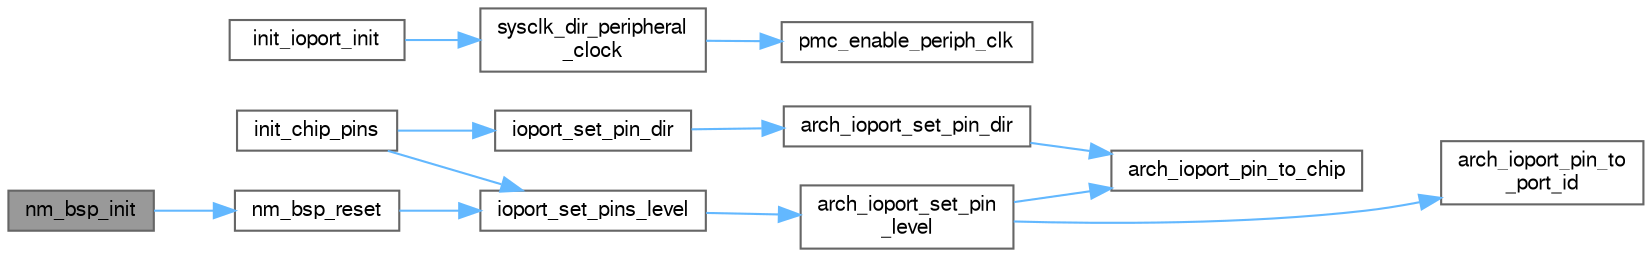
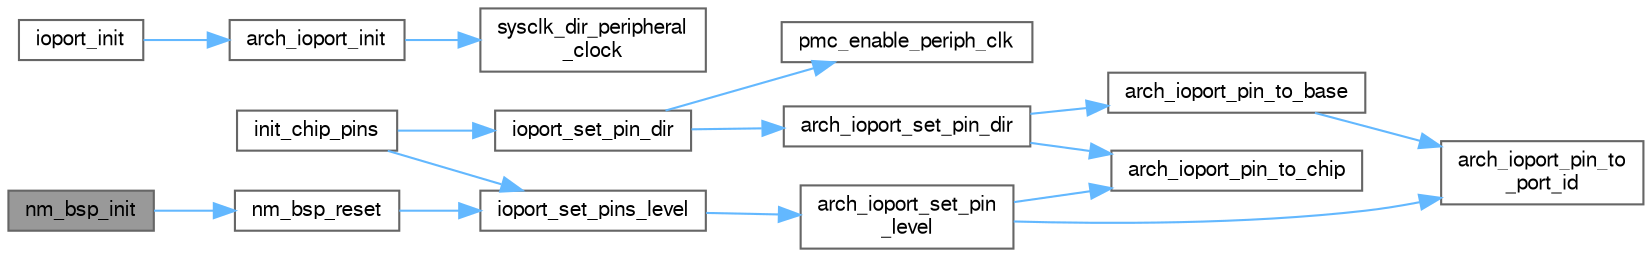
node "ioport_init": added
node "init_ioport_init": label "init_ioport_init" -> "arch_ioport_init"
edge "sysclk_dir_peripheral _clock" -> "pmc_enable_periph_clk": now "ioport_set_pin_dir" -> "pmc_enable_periph_clk"
node "arch_ioport_pin_to_base": added
